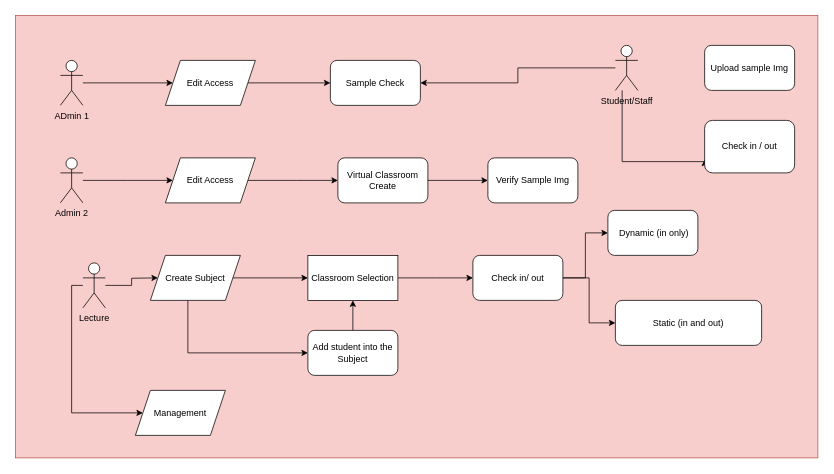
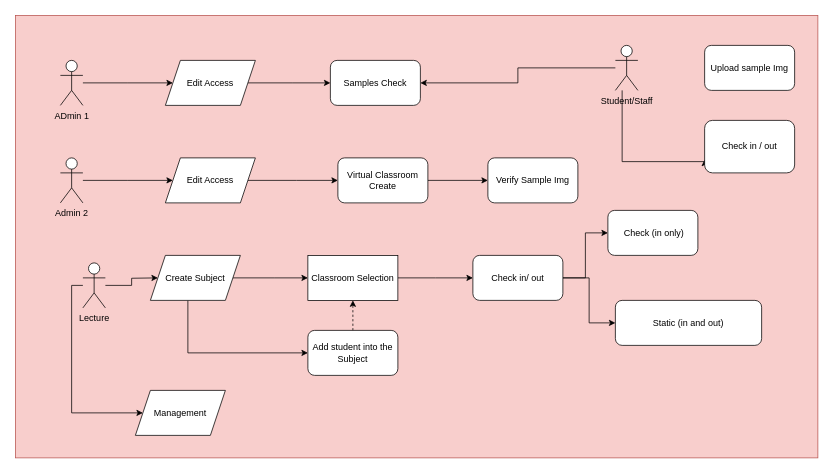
node "Sample Check": label "Sample Check" -> "Samples Check"
node "Dynamic (in only)": label "Dynamic (in only)" -> "Check (in only)"
edge "Add student into the Subject" -> "Classroom Selection": style solid -> dashed
